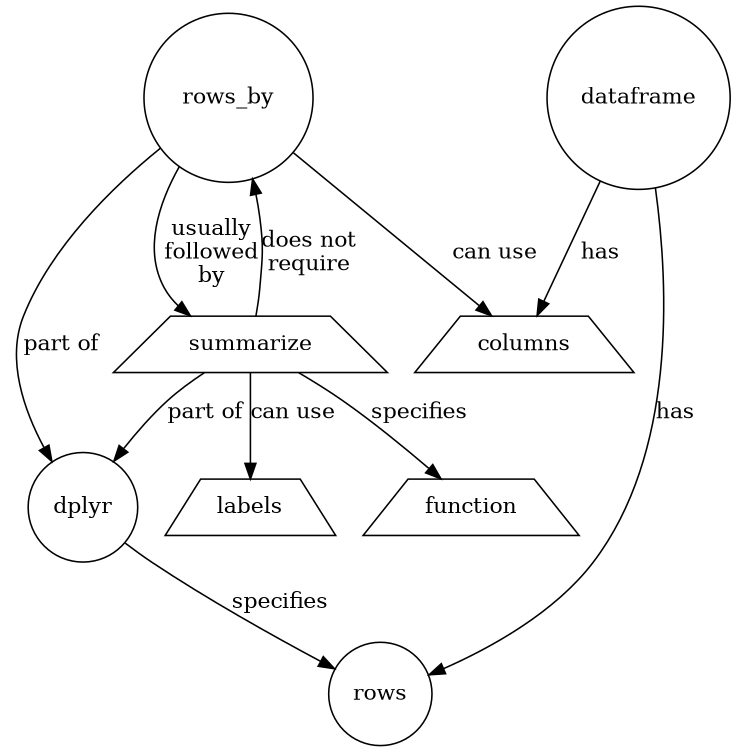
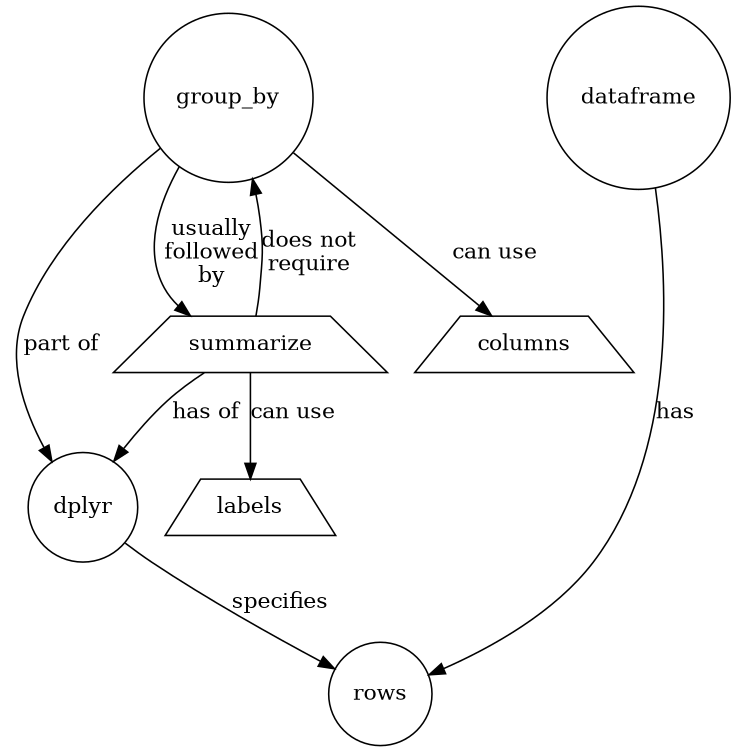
node "rows_by": label "rows_by" -> "group_by"
edge "dataframe" -> "columns": removed, label "has"
edge "summarize" -> "dplyr": label "part of" -> "has of"
node "function": removed
